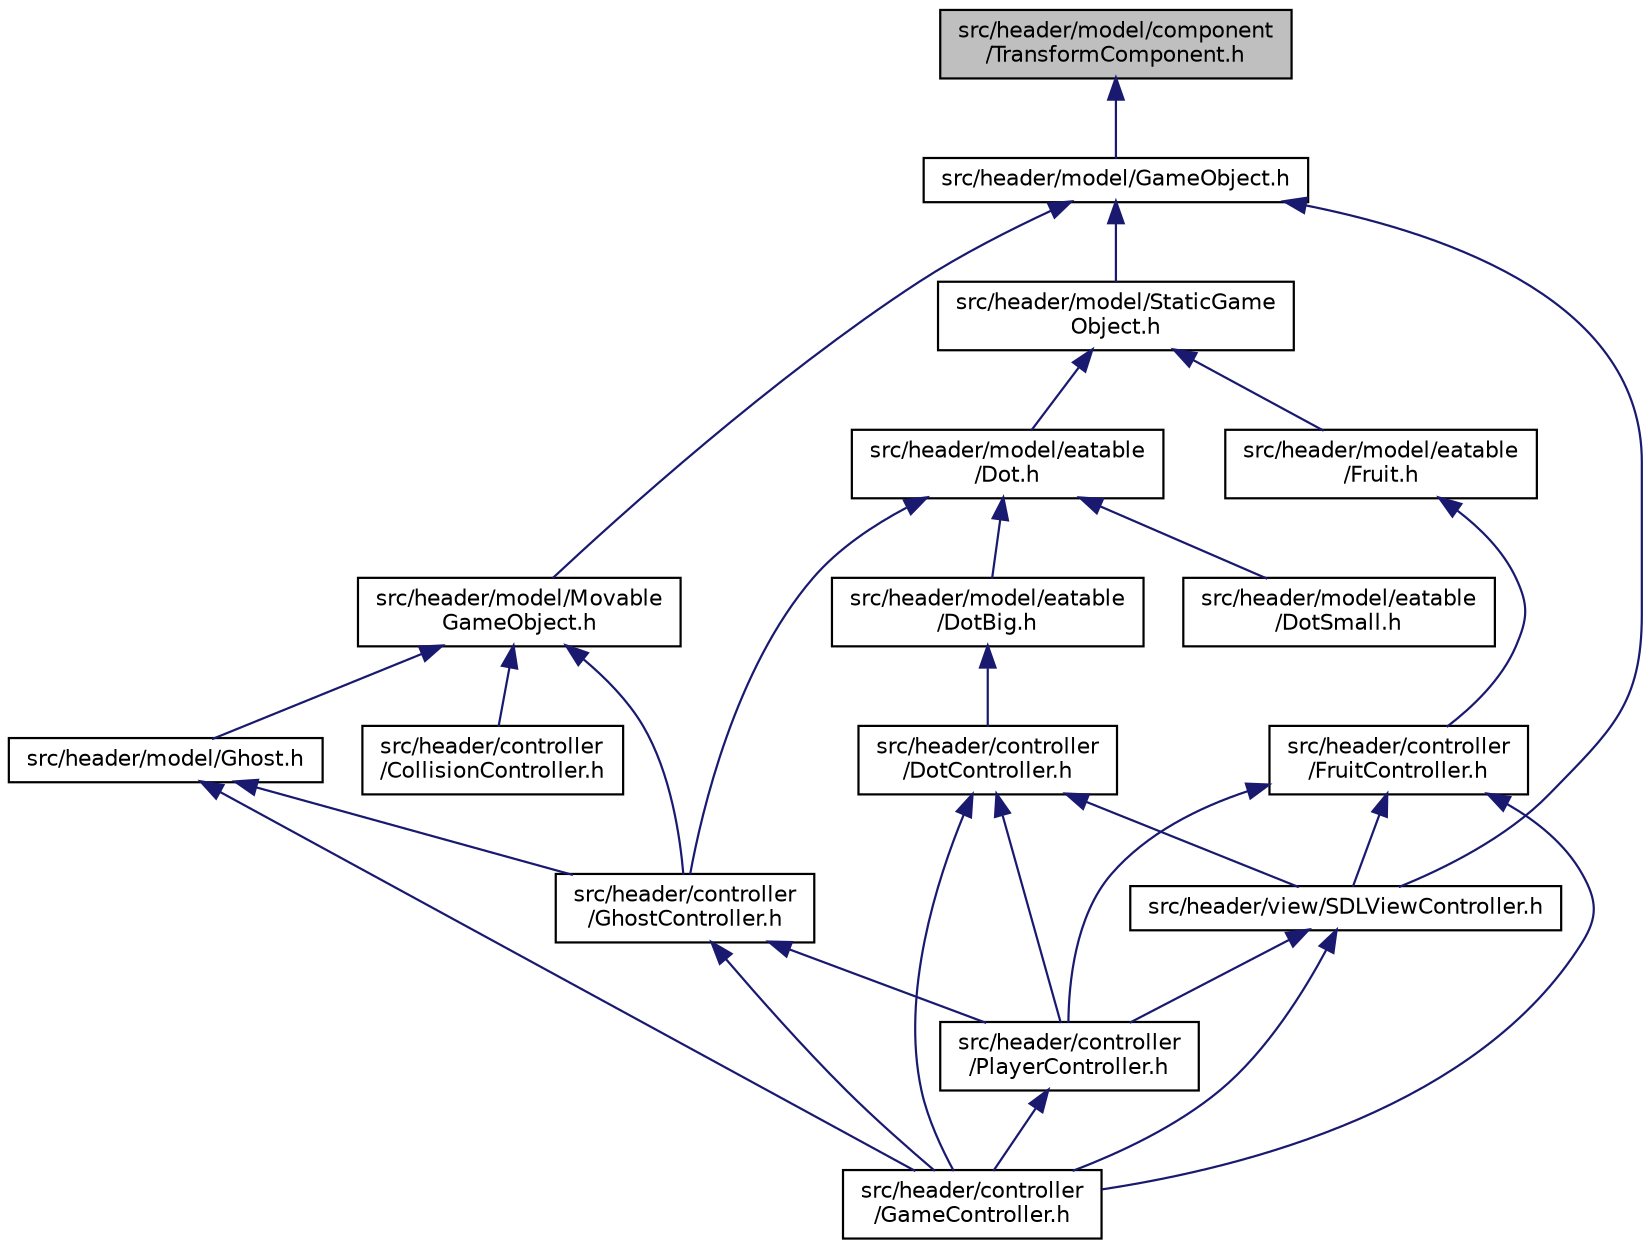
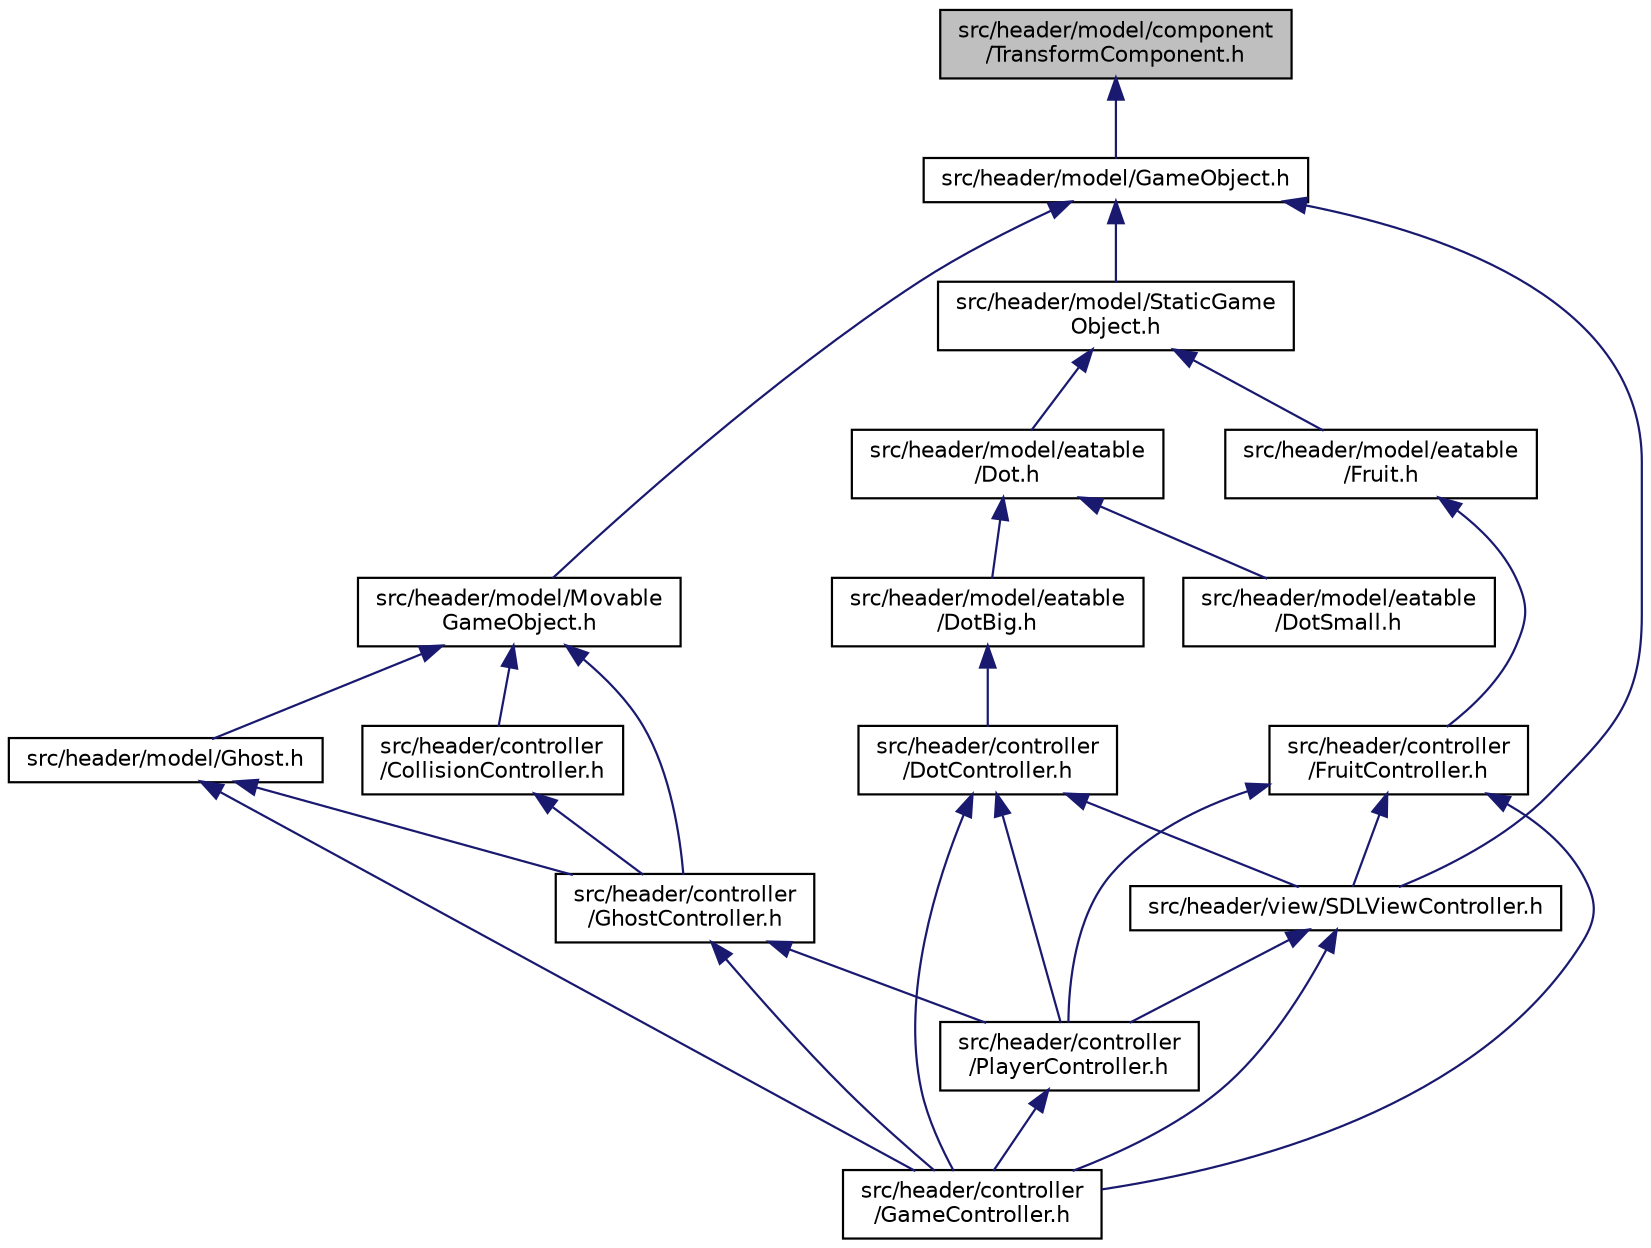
edge "src/header/controller /GhostController.h" -> "src/header/model/eatable /Dot.h": now "src/header/controller /GhostController.h" -> "src/header/controller /CollisionController.h"
